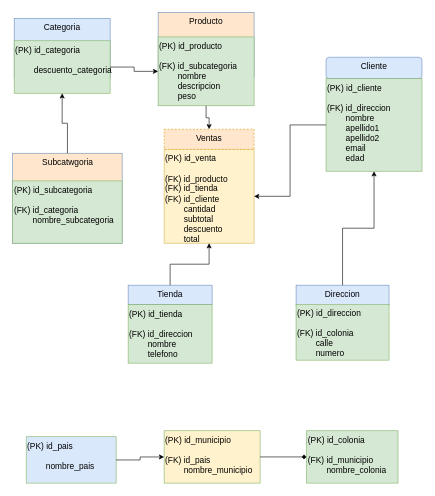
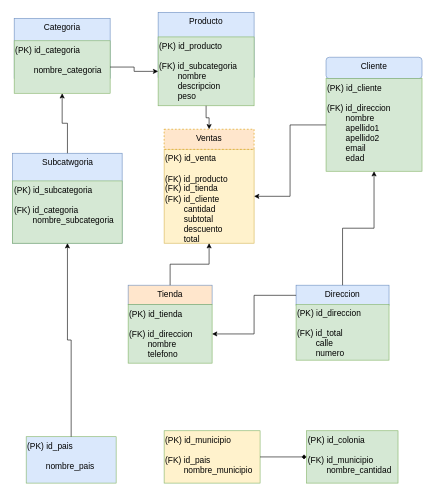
node "Producto": fillcolor #ffe6cc -> #dae8fc
node "(PK) id_categoria descuento_categoria": label "(PK) id_categoria descuento_categoria" -> "(PK) id_categoria nombre_categoria"
node "Subcatwgoria": fillcolor #ffe6cc -> #dae8fc
node "Tienda": fillcolor #dae8fc -> #ffe6cc
edge "Direccion" -> "(PK) id_tienda(FK) id_direccion nombre telefono": added
node "(PK) id_direccion(FK) id_colonia calle numero": label "(PK) id_direccion(FK) id_colonia calle numero" -> "(PK) id_direccion(FK) id_total calle numero"
node "(PK) id_colonia(FK) id_municipio nombre_colonia": label "(PK) id_colonia(FK) id_municipio nombre_colonia" -> "(PK) id_colonia(FK) id_municipio nombre_cantidad"
edge "(PK) id_pais nombre_pais" -> "(PK) id_municipio(FK) id_pais nombre_municipio": now "(PK) id_pais nombre_pais" -> "Subcatwgoria"
